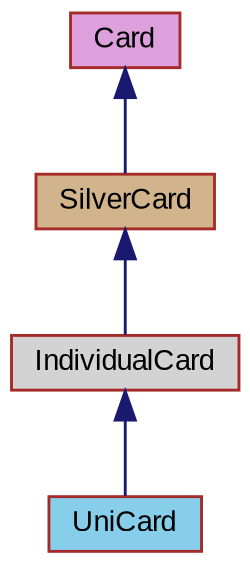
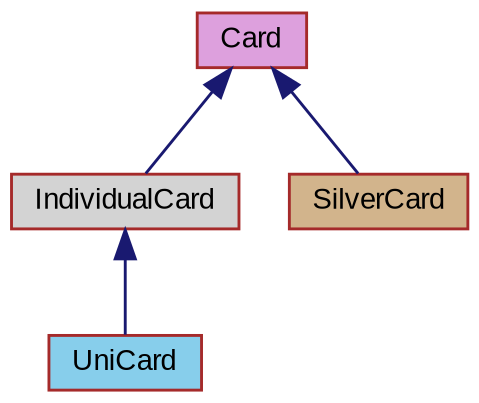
edge "IndividualCard" -> "SilverCard": now "IndividualCard" -> "Card"
